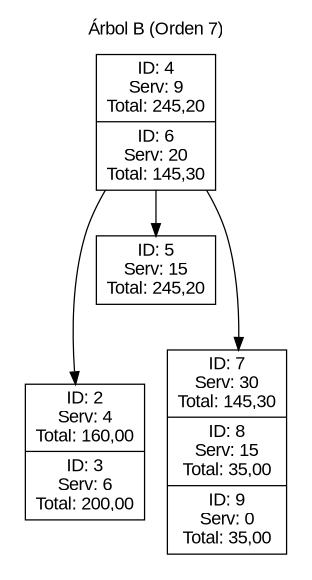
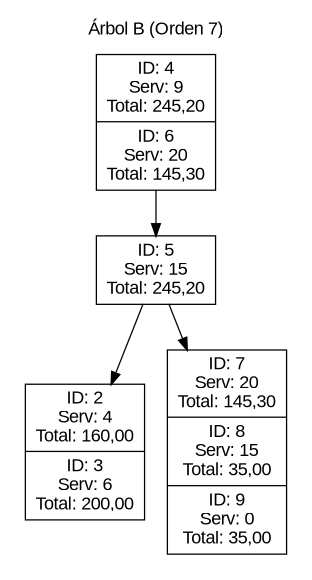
edge "ID: 4" -> "ID: 7": now "ID: 5" -> "ID: 7"
edge "ID: 4" -> "ID: 2": now "ID: 5" -> "ID: 2"
node "ID: 7": text "Serv: 30" -> "Serv: 20"
